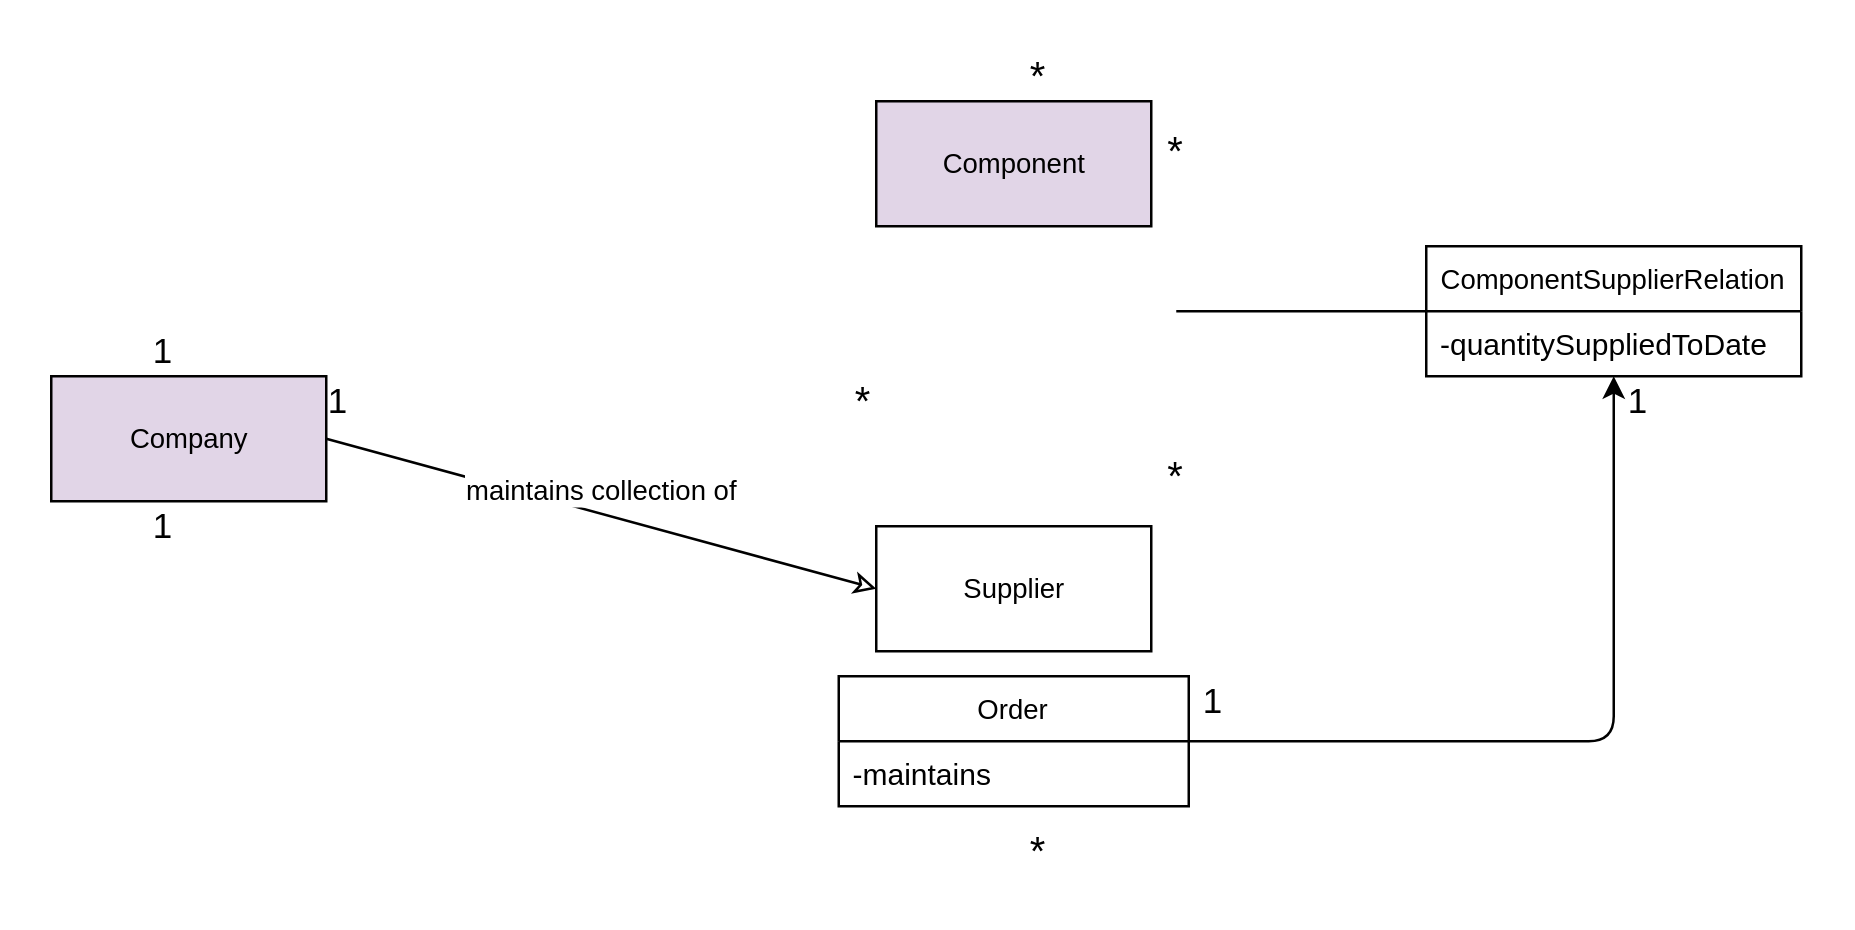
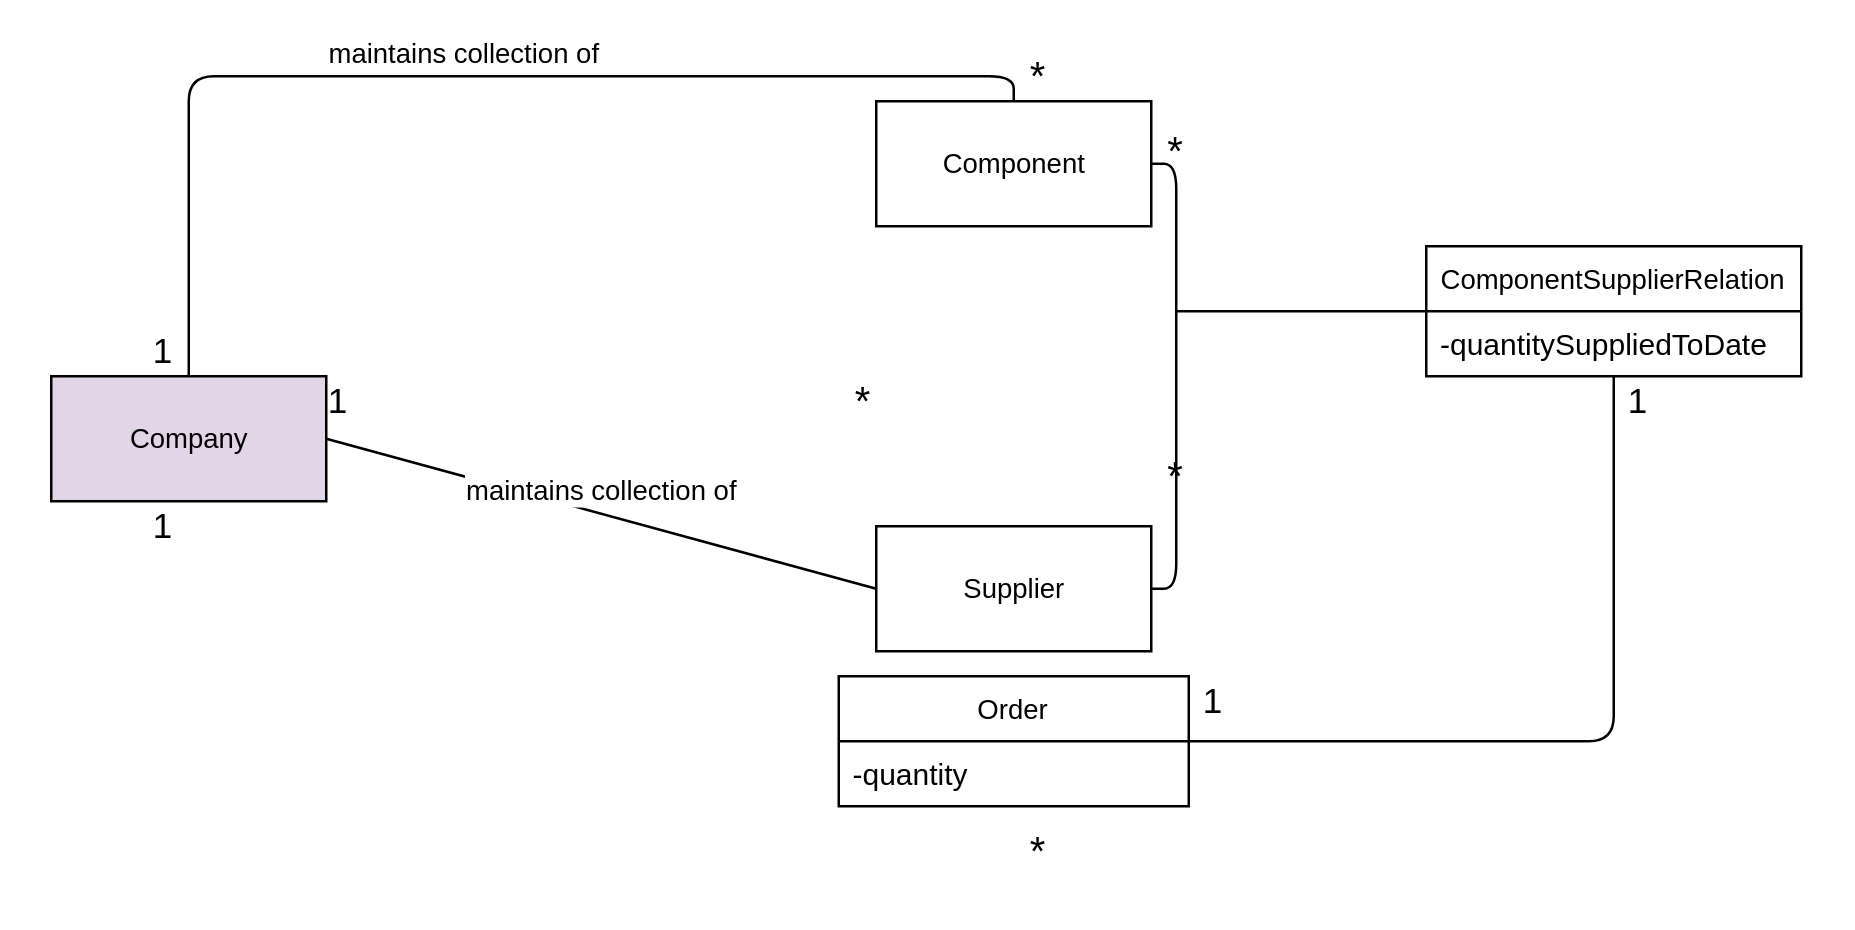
edge "Component" -- "Company": added, label "maintains collection of"
node "Component": fillcolor #e1d5e7 -> #ffffff
edge "Order" -> "ComponentSupplierRelation": arrowhead classic -> none
edge "Component" -- "Supplier": added
edge "Company" -> "Supplier": arrowhead classic -> none
node "-maintains": label "-maintains" -> "-quantity"
